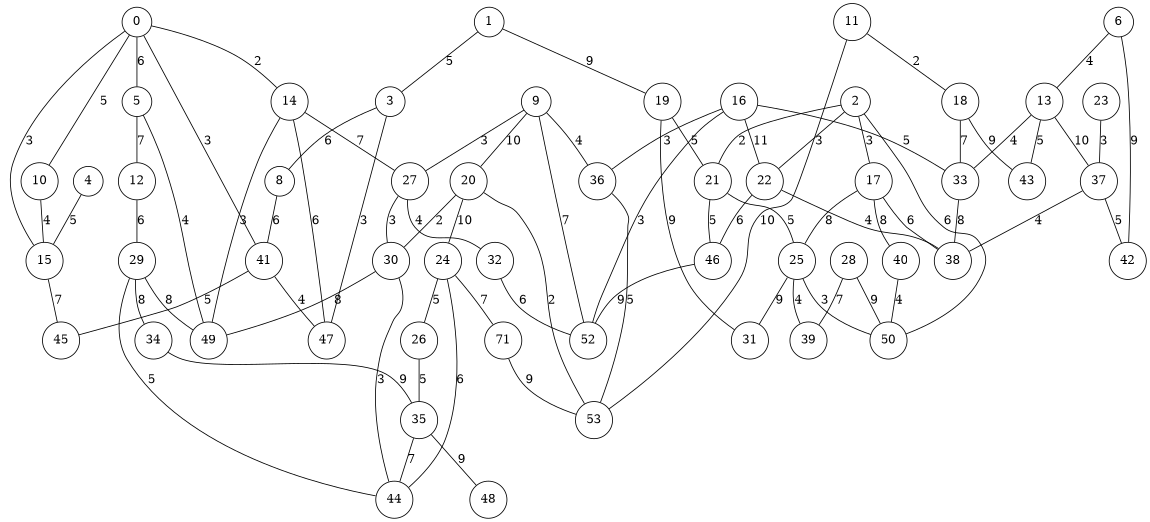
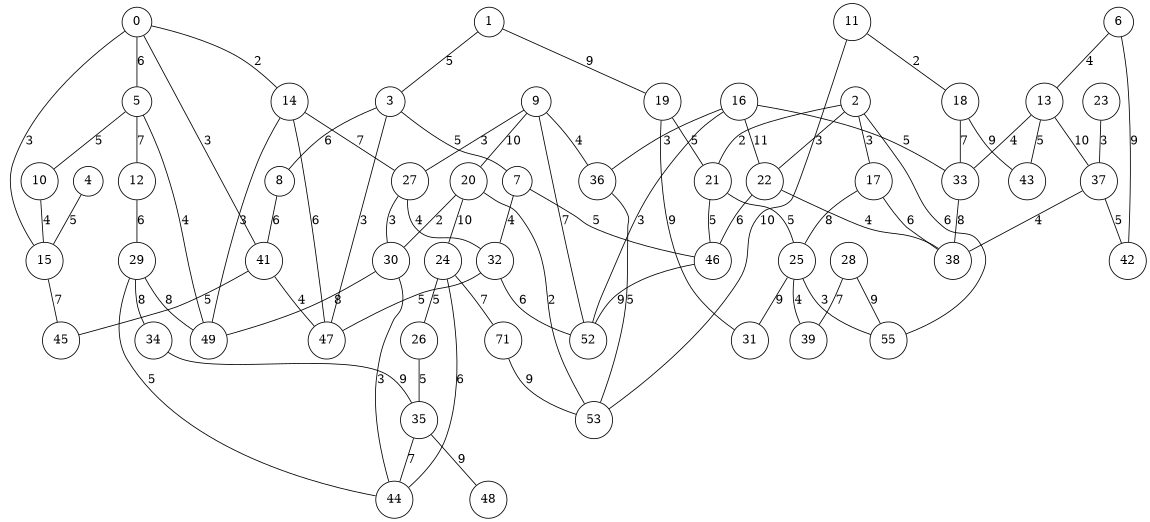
edge "0" -- "10": now "5" -- "10"
node "7": added
node "40": removed
edge "32" -- "47": added, label "5"
node "50": label "50" -> "55"
